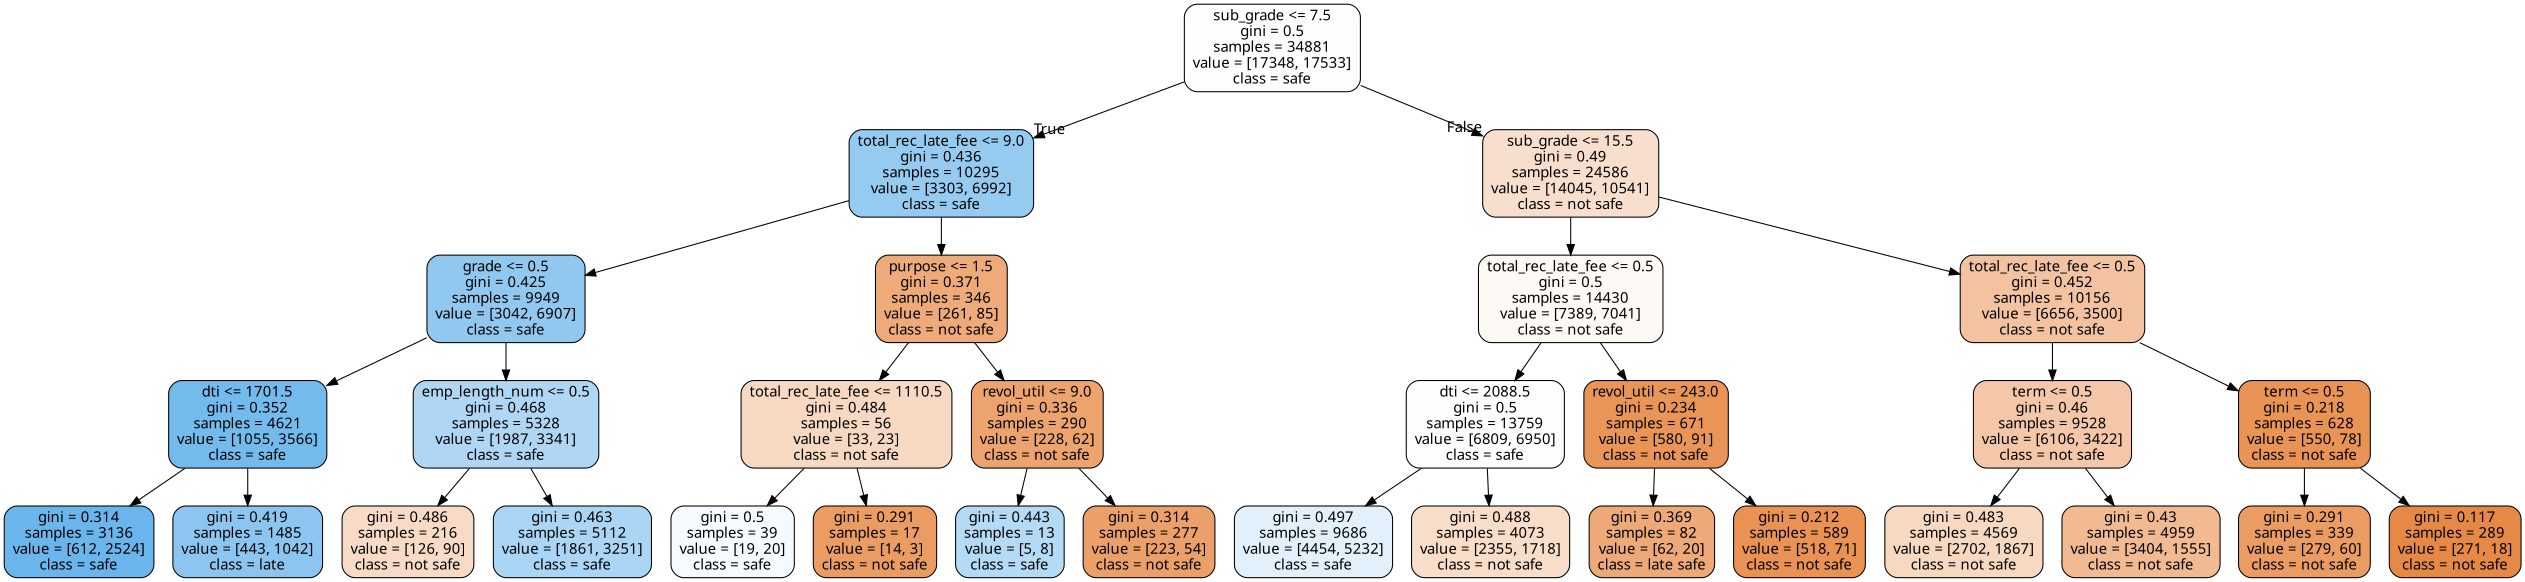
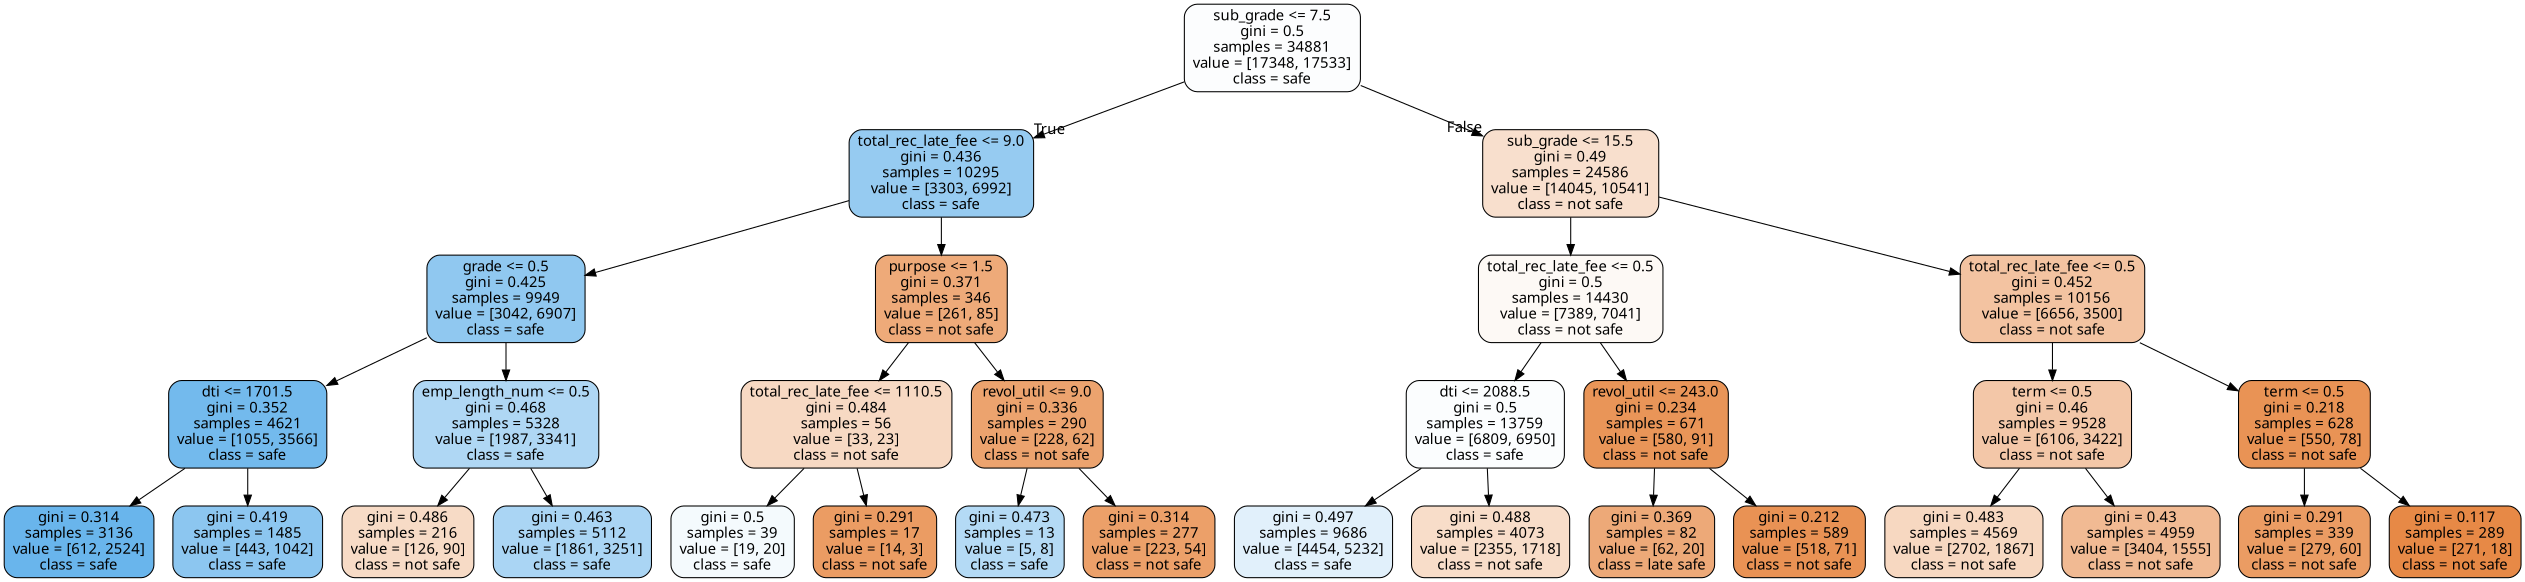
node "gini = 0.419 samples = 1485 value = [443, 1042] class = late": label "gini = 0.419 samples = 1485 value = [443, 1042] class = late" -> "gini = 0.419 samples = 1485 value = [443, 1042] class = safe"
node "gini = 0.443 samples = 13 value = [5, 8] class = safe": label "gini = 0.443 samples = 13 value = [5, 8] class = safe" -> "gini = 0.473 samples = 13 value = [5, 8] class = safe"
